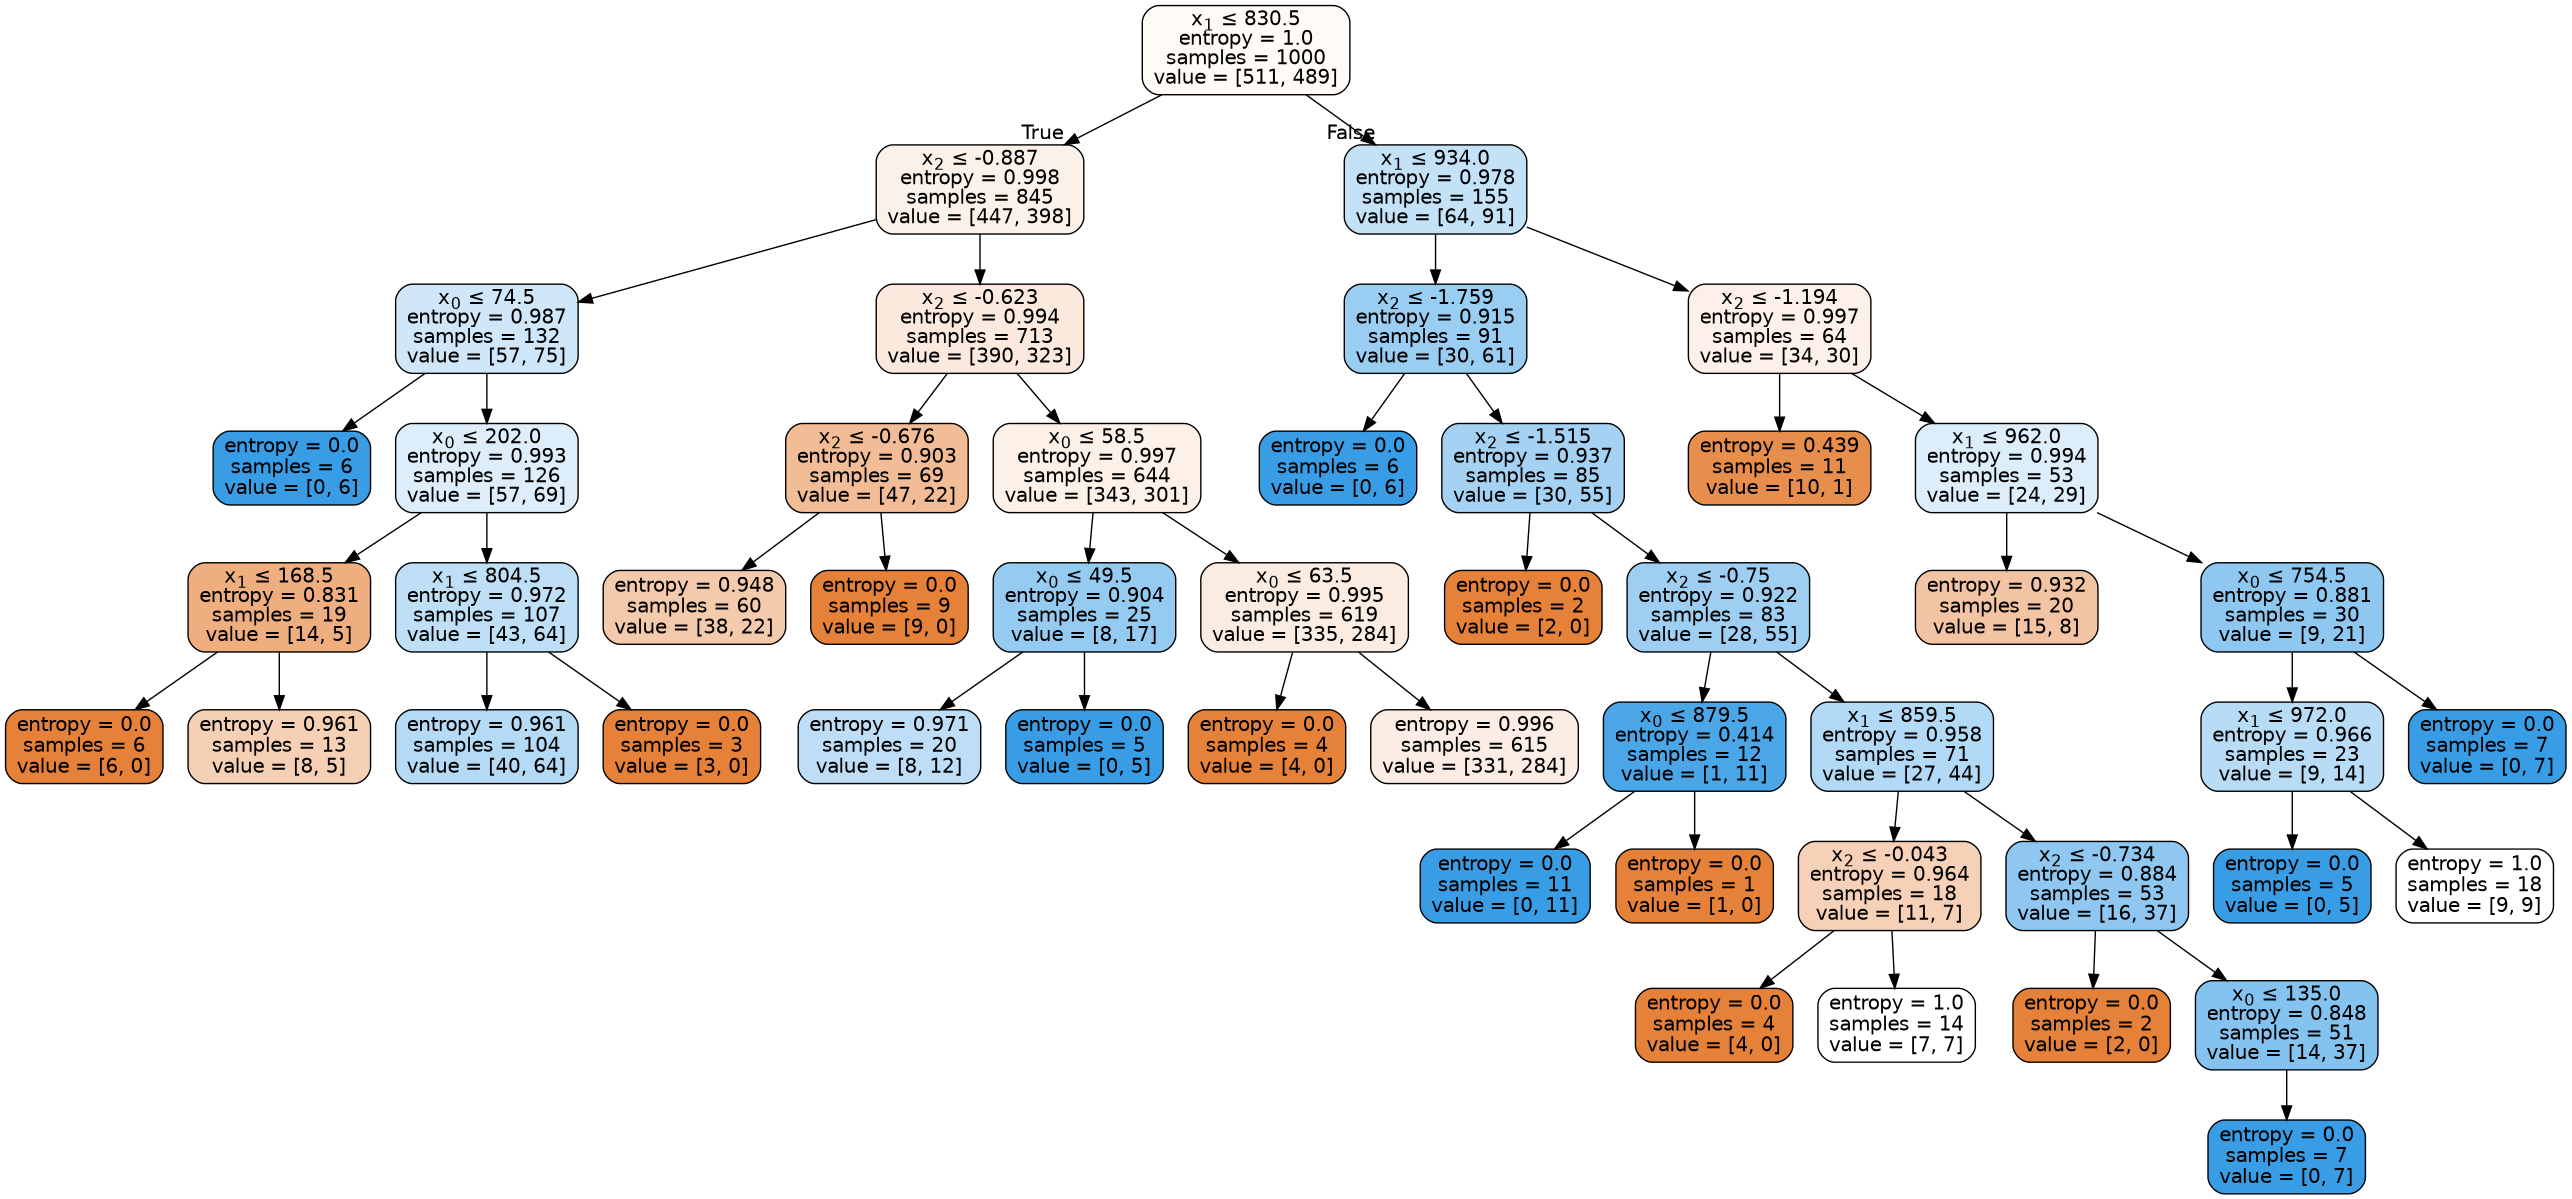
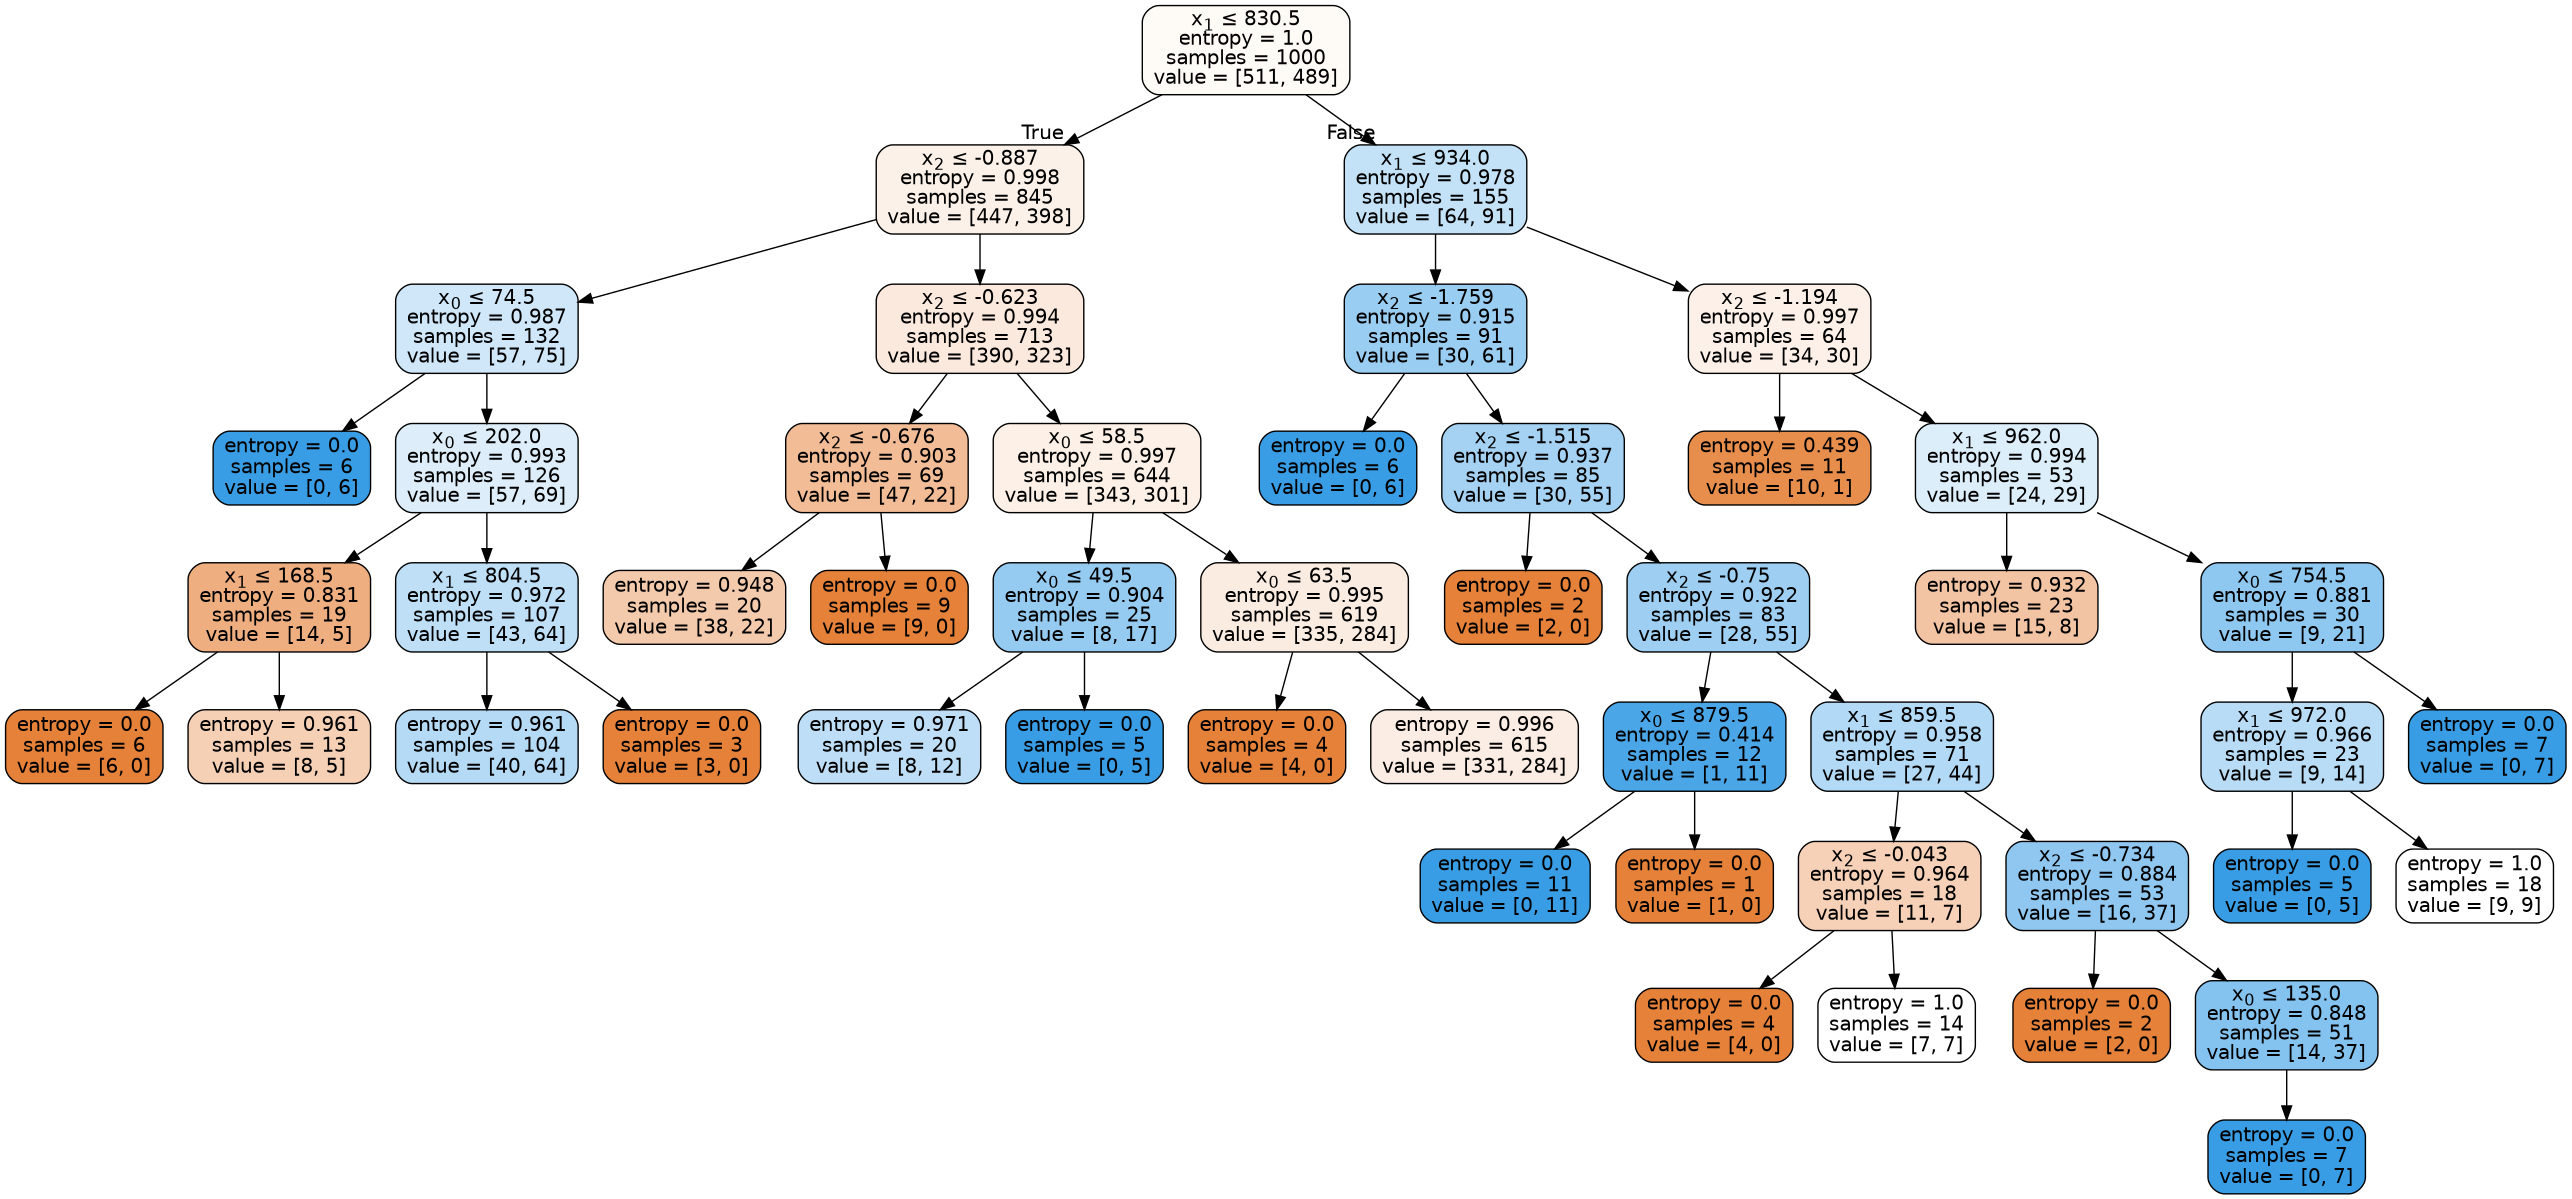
node "entropy = 0.948": text "samples = 60" -> "samples = 20"
node "entropy = 0.932": text "samples = 20" -> "samples = 23"
